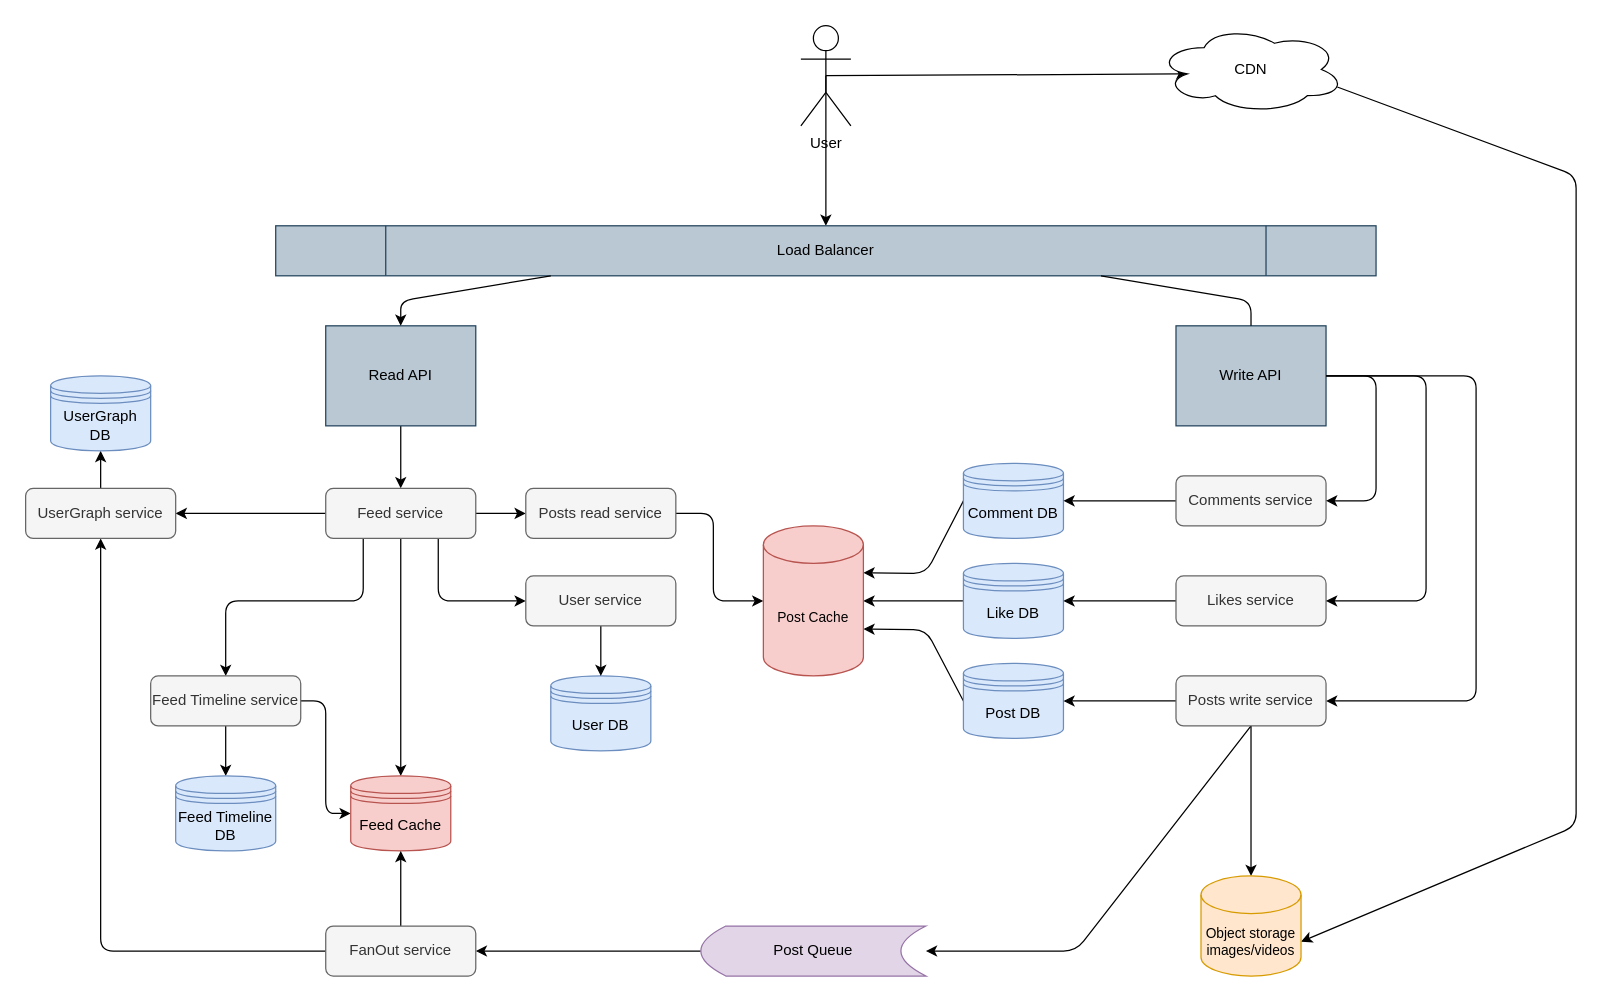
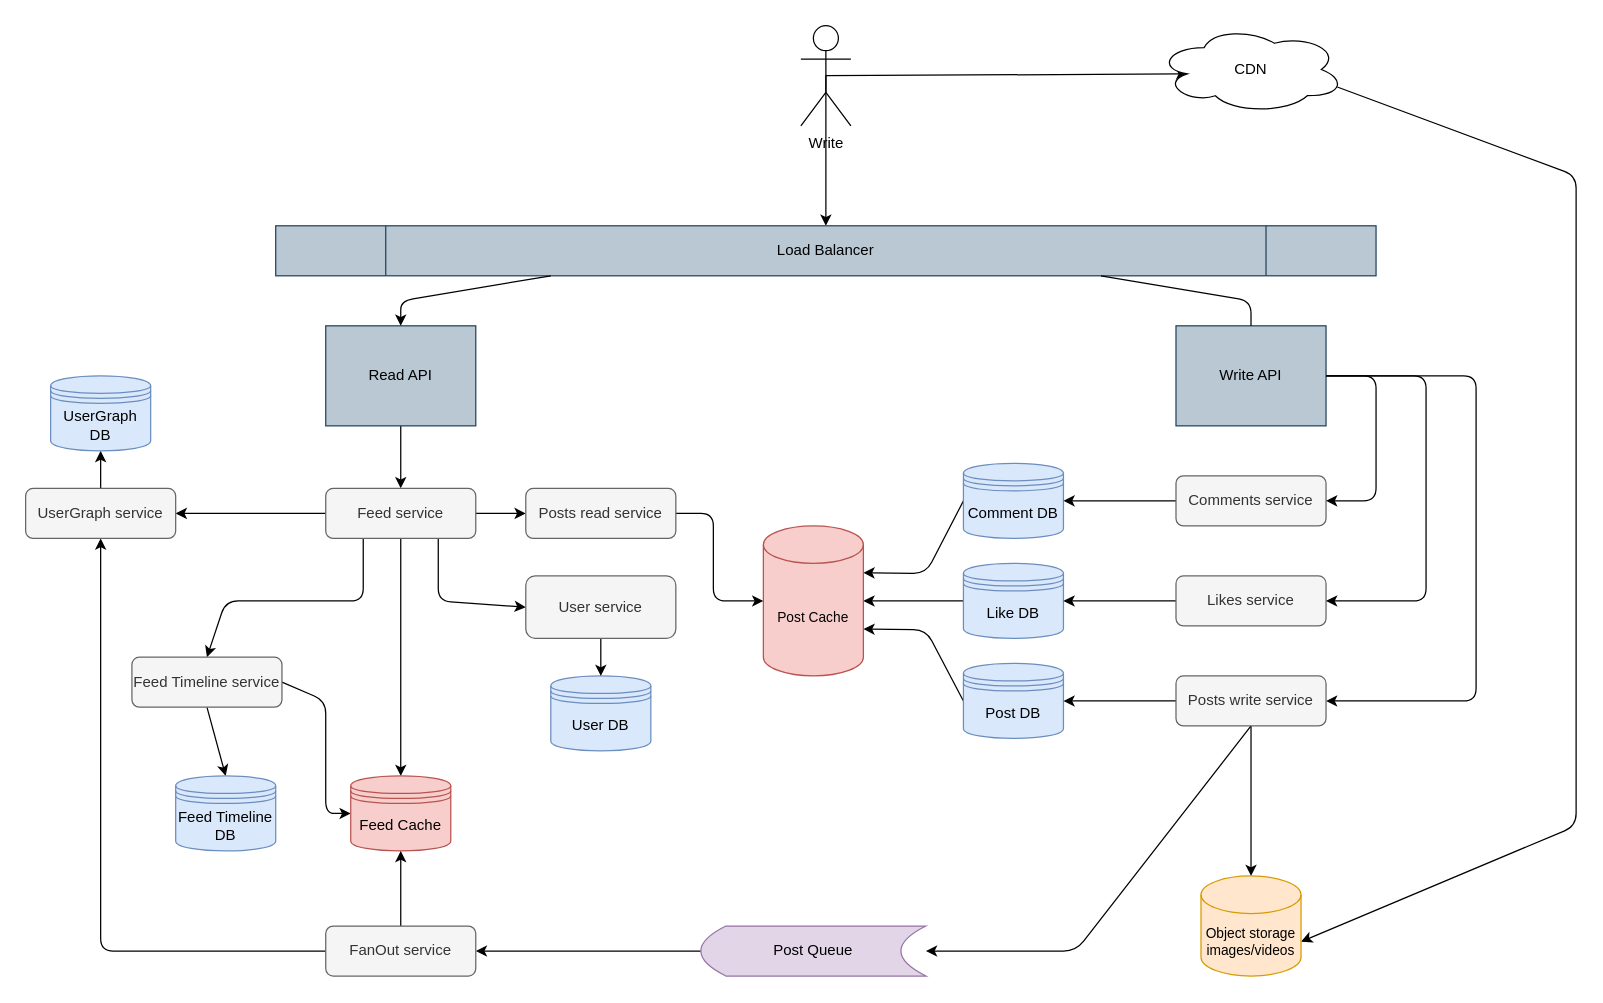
node "User": label "User" -> "Write"
node "User service": size 150x50 -> 150x63
node "Feed Timeline service": moved (226, 701) -> (207, 682)
